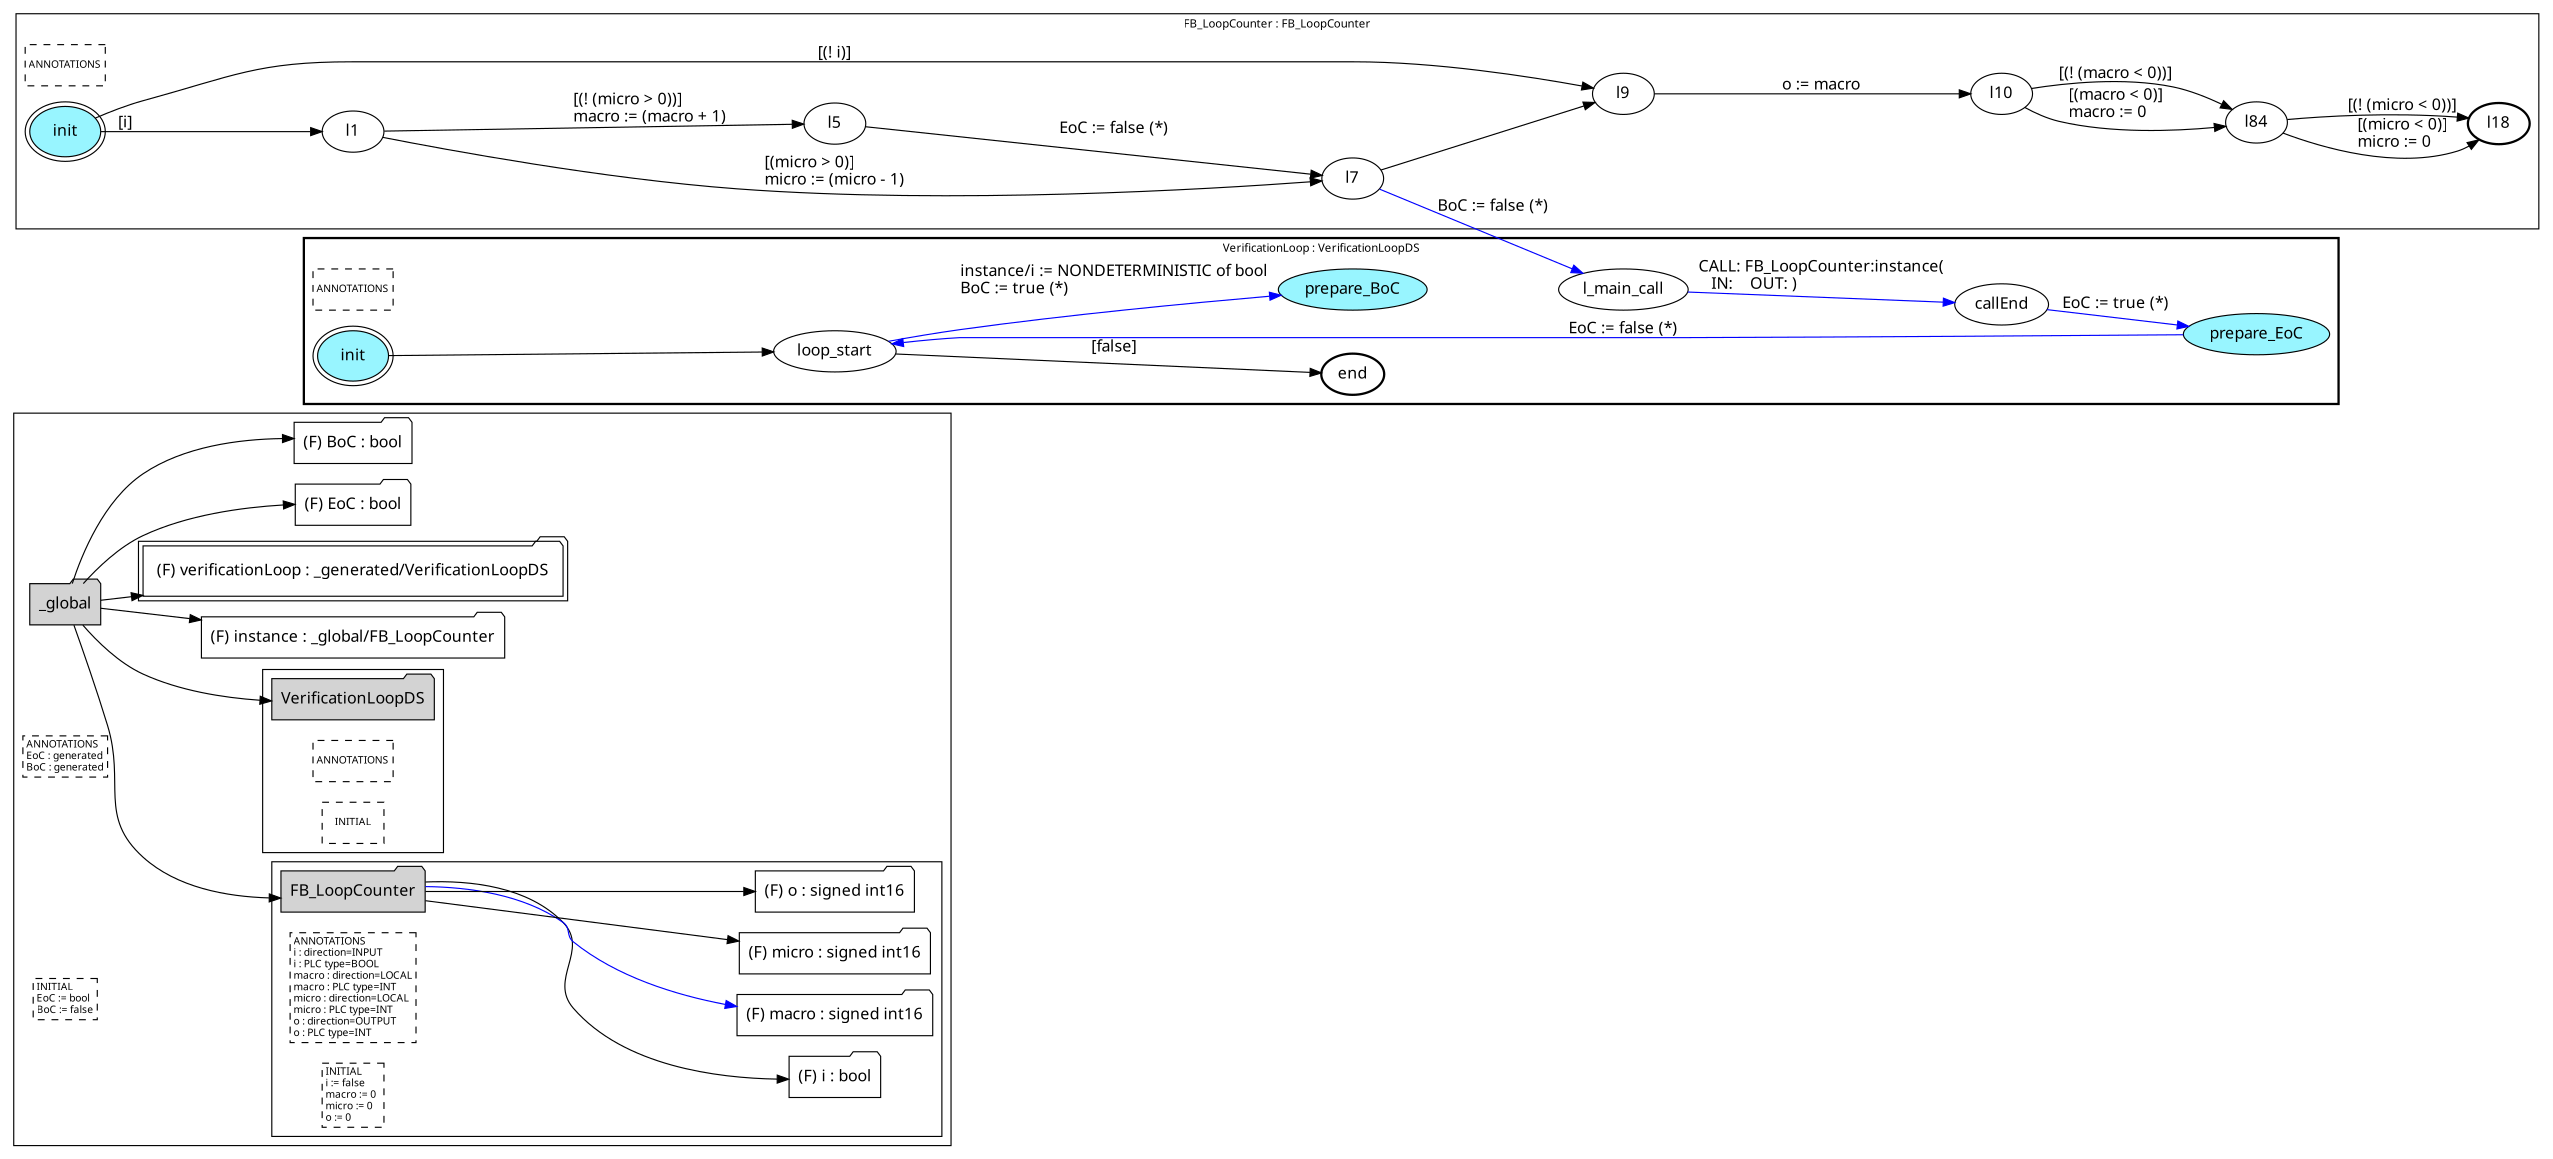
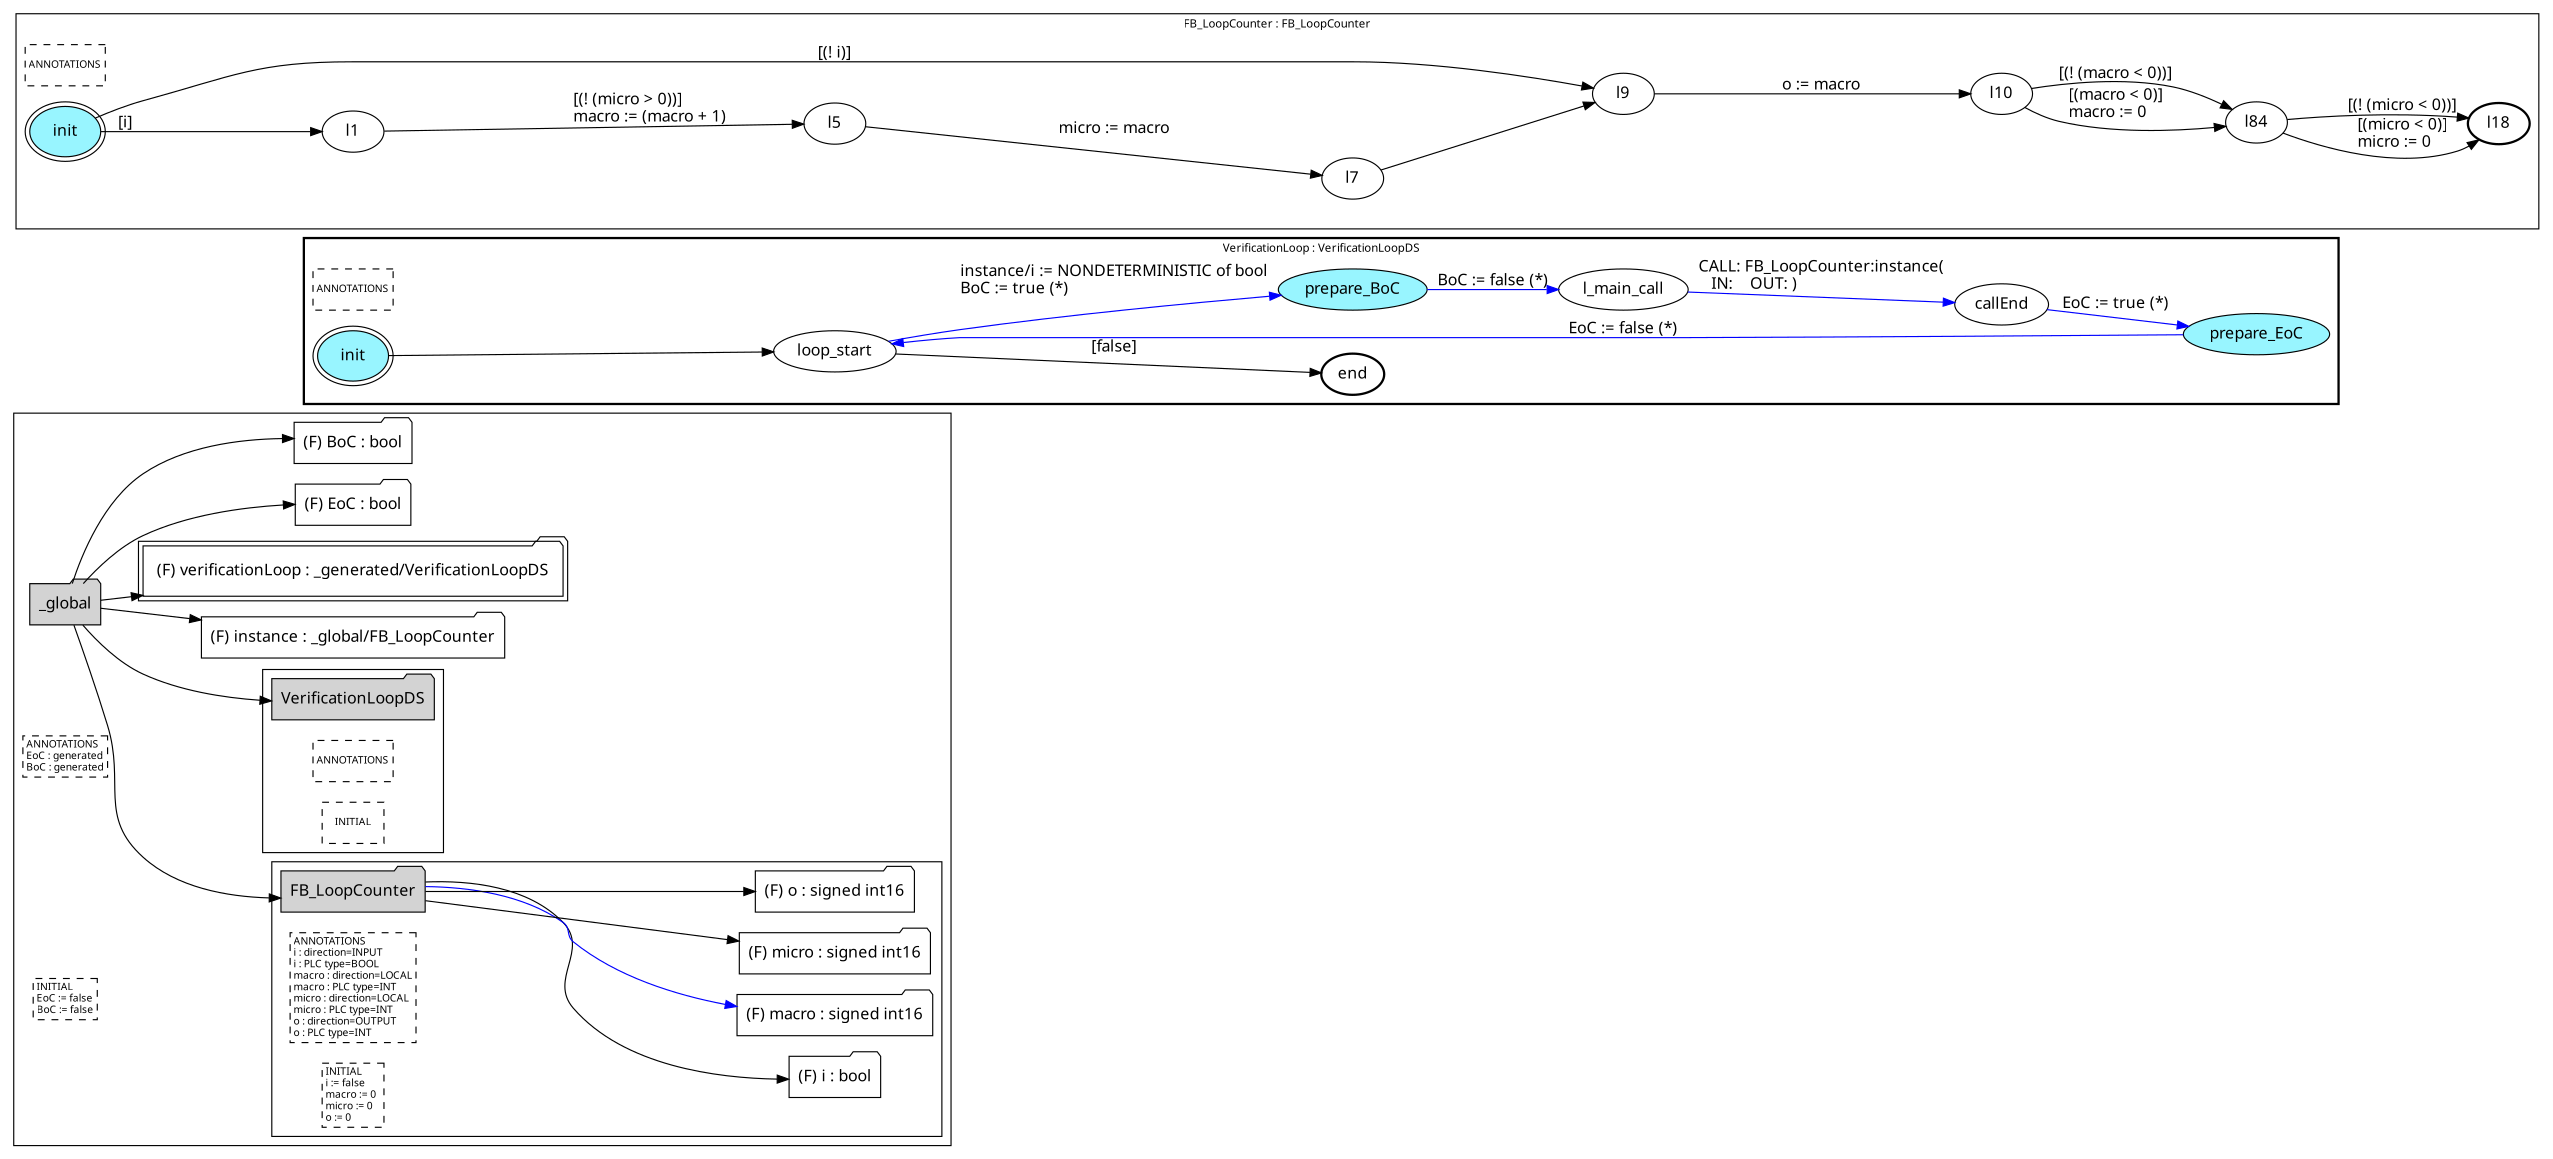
edge "l5" -> "l7": label "EoC := false (*)" -> "micro := macro"
edge "l1" -> "l7": removed, label "[(micro > 0)] micro := (micro - 1)"
edge "l7" -> "l_main_call": now "prepare_BoC" -> "l_main_call"
node "INITIAL EoC := bool BoC := false": label "INITIAL EoC := bool BoC := false" -> "INITIAL EoC := false BoC := false"
